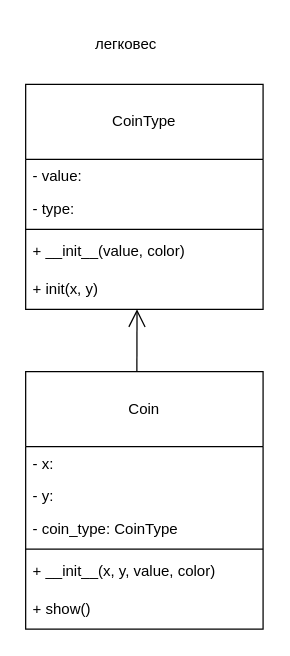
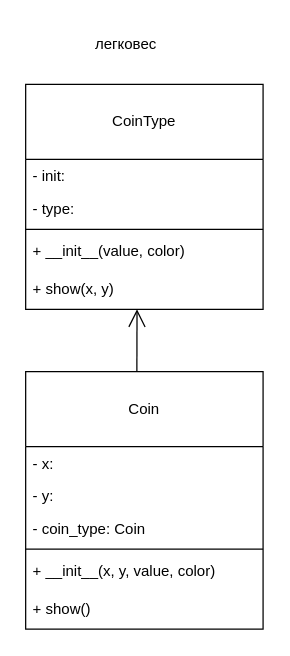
node "- value:": label "- value:" -> "- init:"
node "+ init(x, y)": label "+ init(x, y)" -> "+ show(x, y)"
node "- coin_type: CoinType": label "- coin_type: CoinType" -> "- coin_type: Coin"
